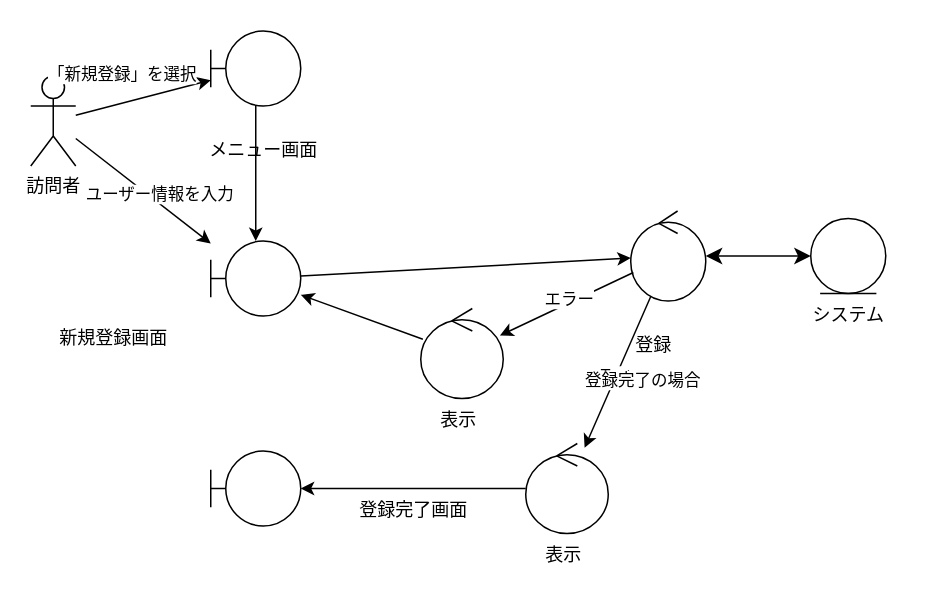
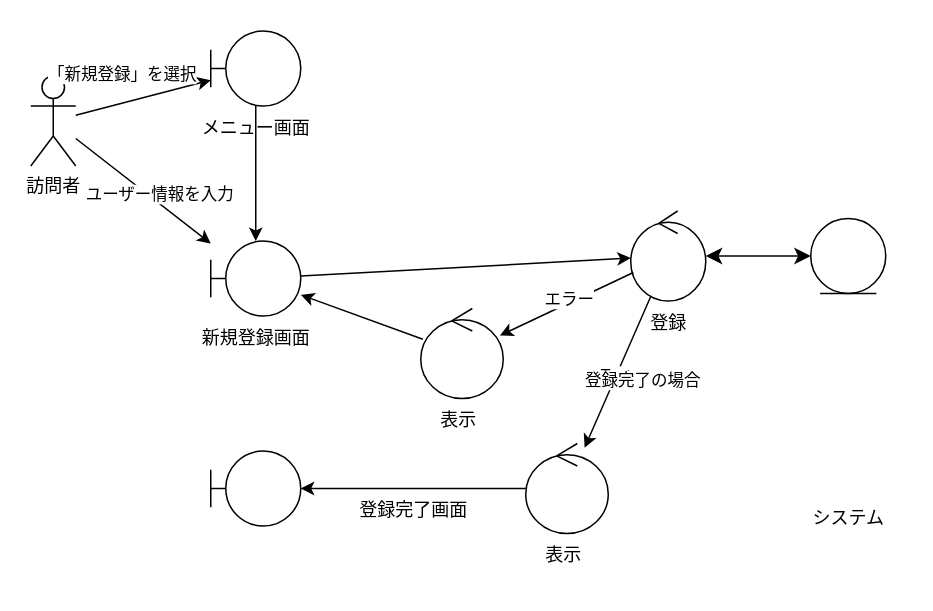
node "メニュー画面": moved (263, 151) -> (256, 128)
node "システム": moved (848, 316) -> (848, 518)
node "新規登録画面": moved (113, 338) -> (256, 338)
node "登録": moved (653, 346) -> (668, 323)
